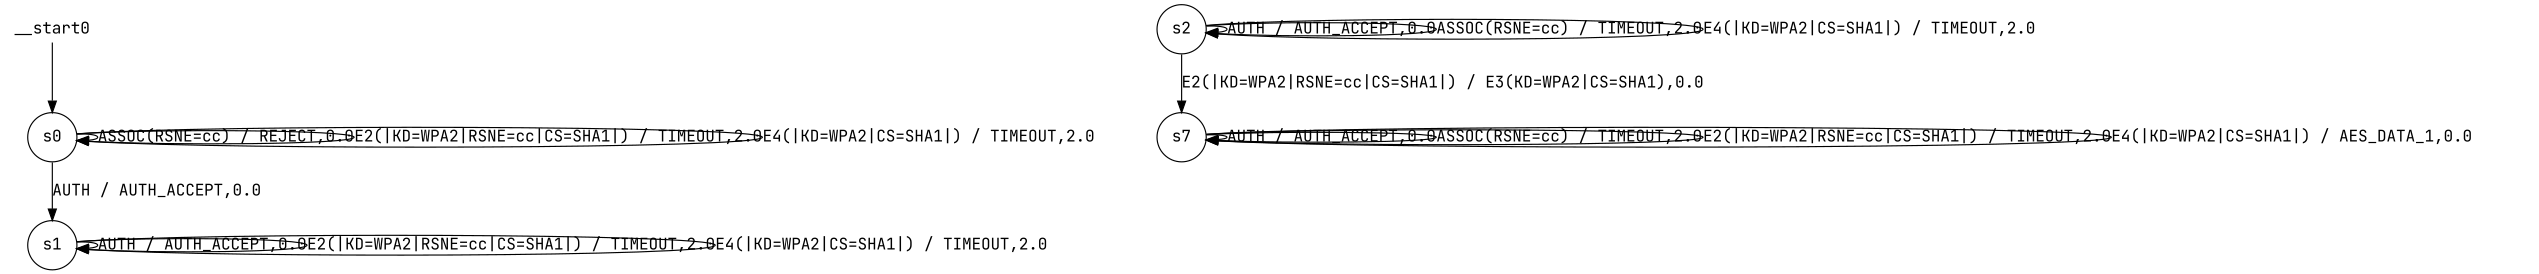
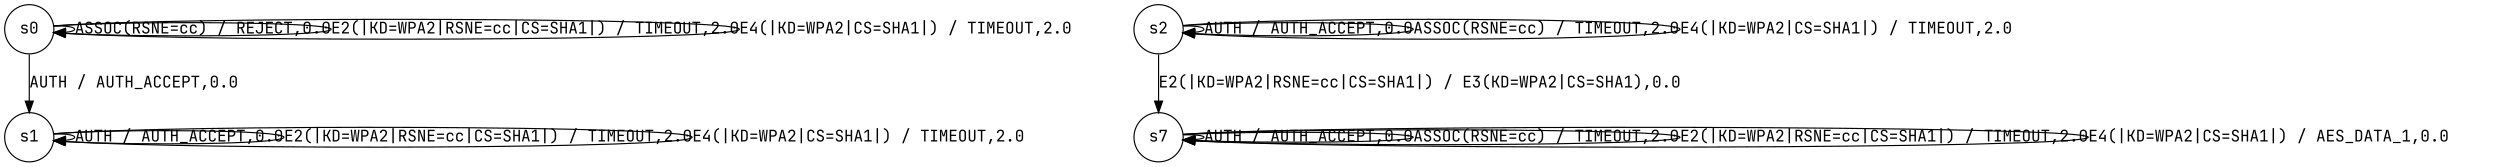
node "__start0": removed
